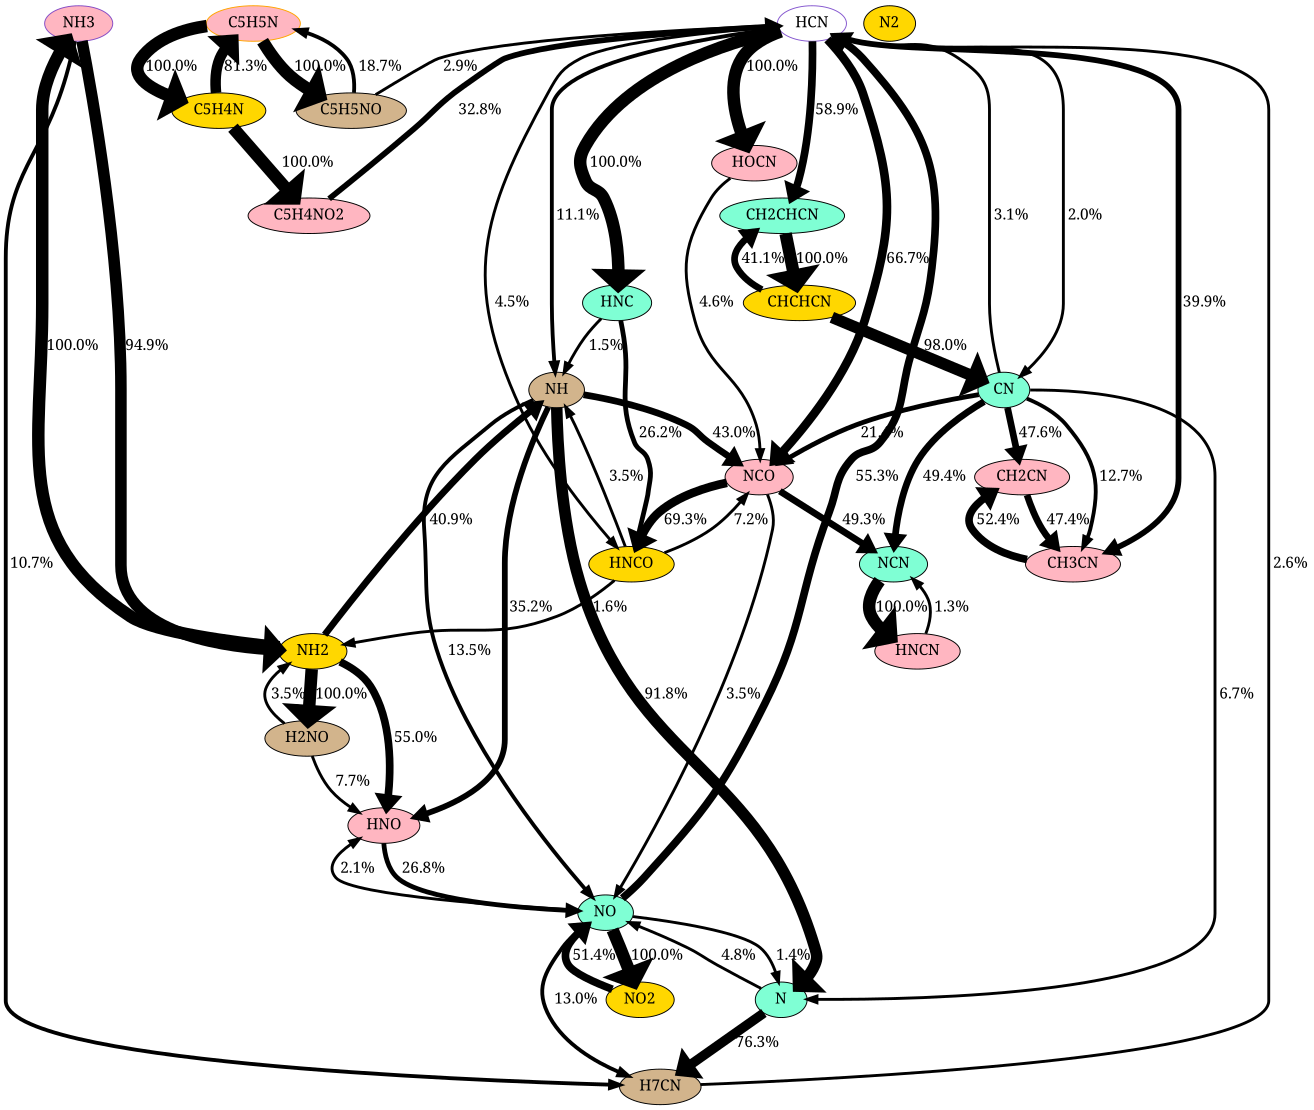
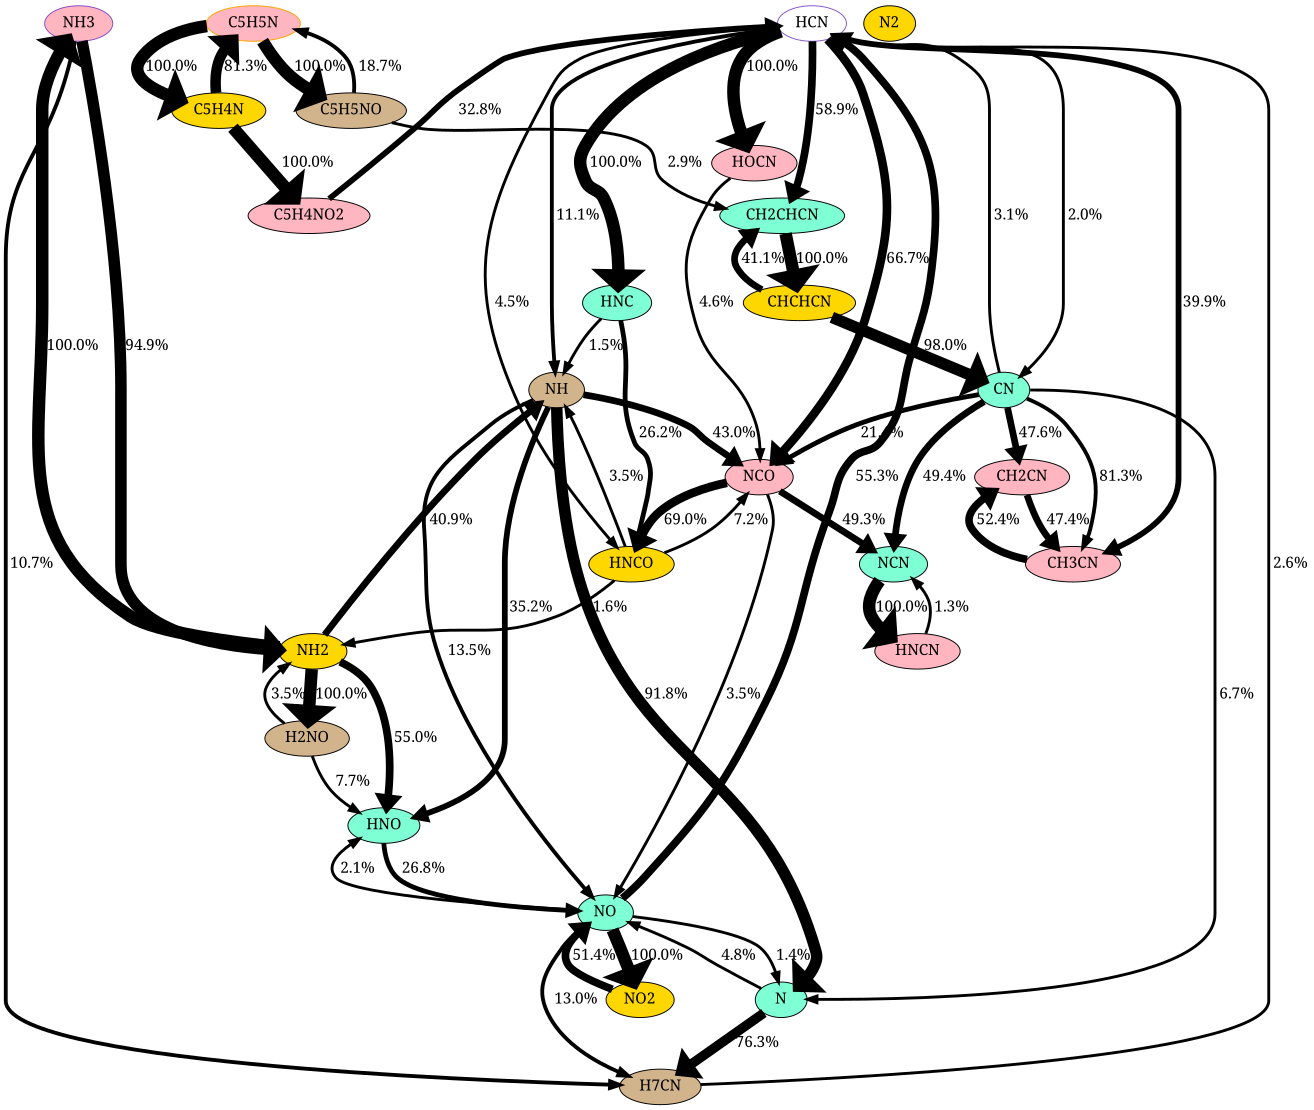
edge "C5H5NO" -> "HCN": now "C5H5NO" -> "CH2CHCN"
edge "CN" -> "CH3CN": label " 12.7%" -> " 81.3%"
edge "NCO" -> "HNCO": label " 69.3%" -> " 69.0%"
node "HNO": fillcolor lightpink -> aquamarine
